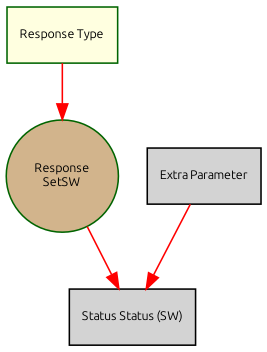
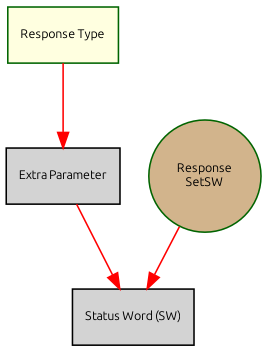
edge "Response Type" -> "Response SetSW": now "Response Type" -> "Extra Parameter"
node "Status Status (SW)": label "Status Status (SW)" -> "Status Word (SW)"
